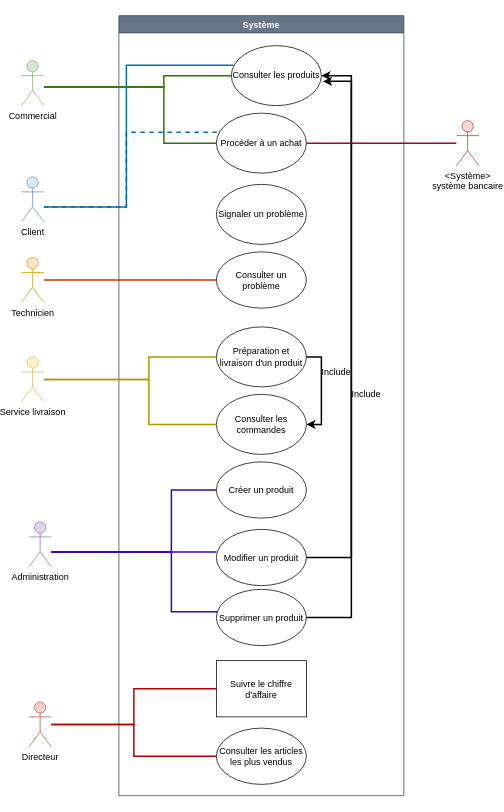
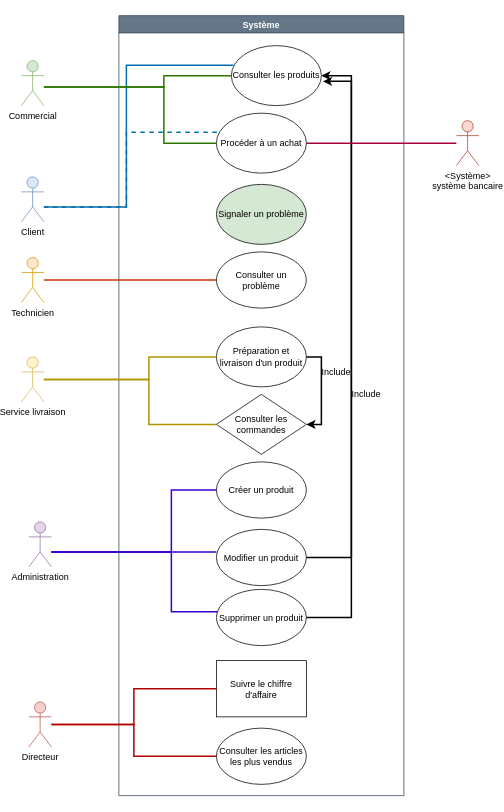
node "Signaler un problème": fillcolor #ffffff -> #d5e8d4
node "Consulter les commandes": shape ellipse -> diamond
